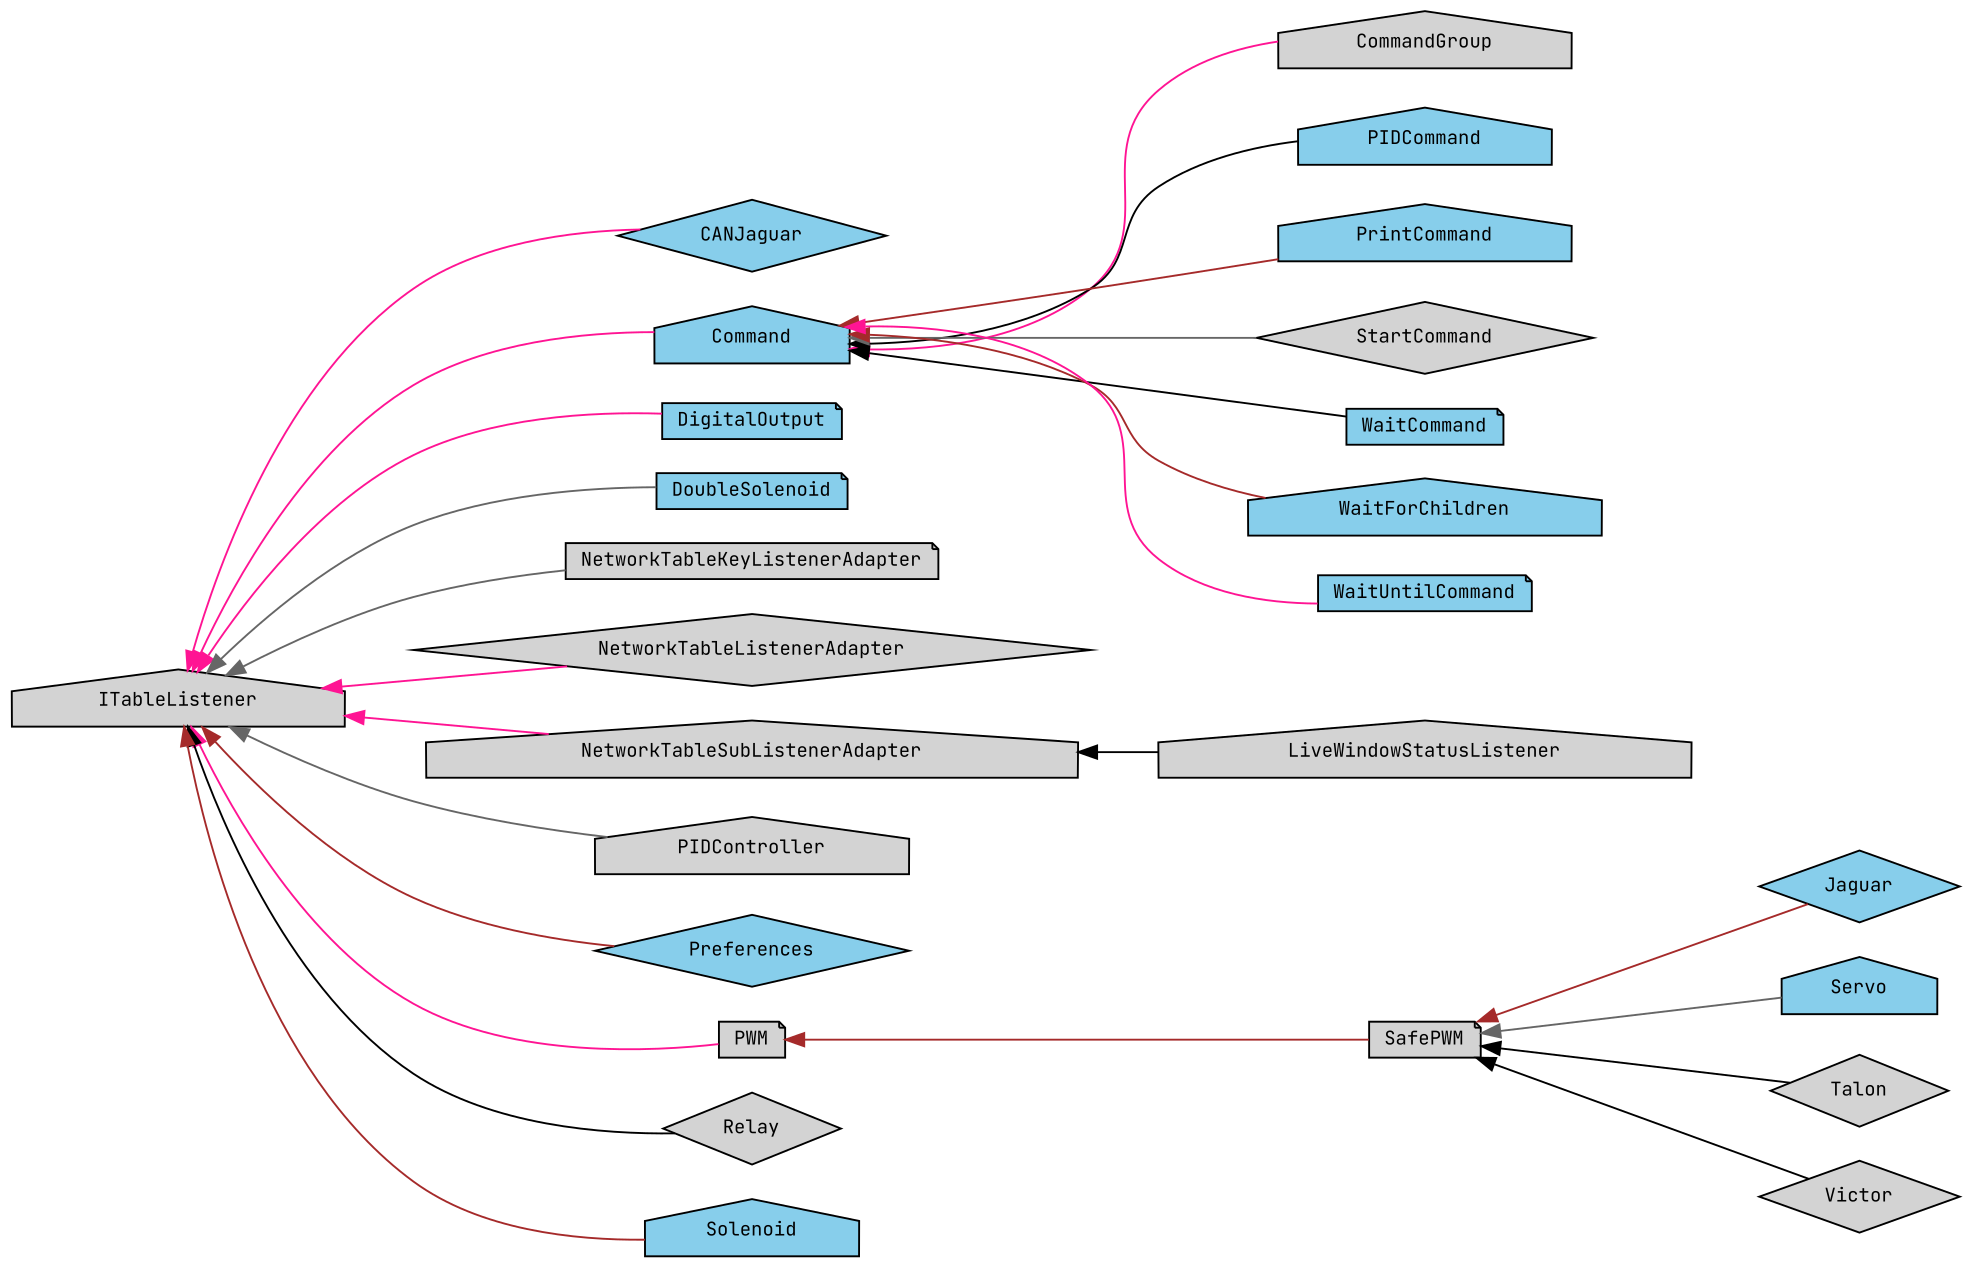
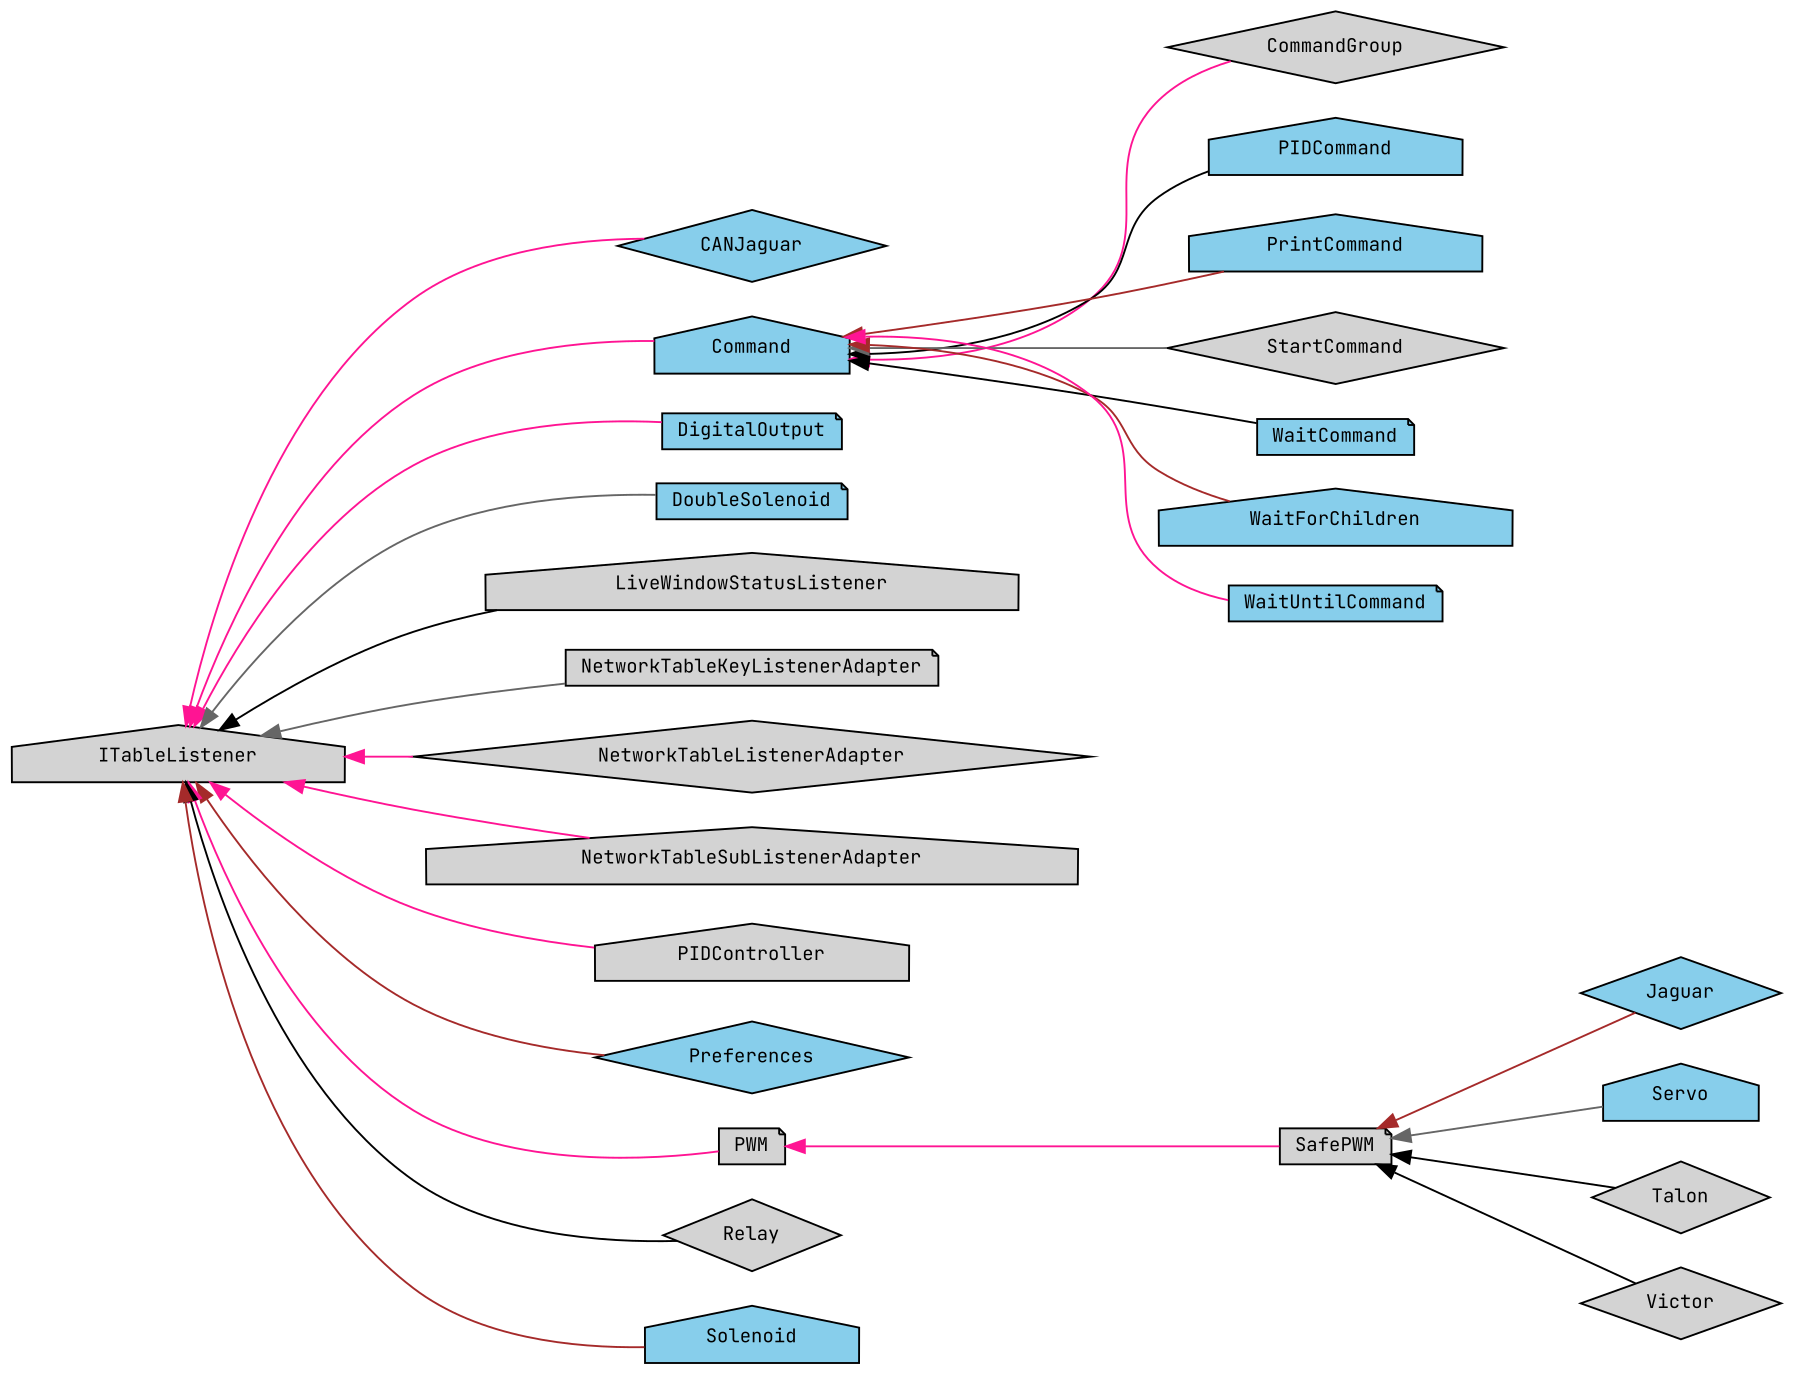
node "CommandGroup": shape house -> diamond
edge "LiveWindowStatusListener" -> "NetworkTableSubListenerAdapter": now "LiveWindowStatusListener" -> "ITableListener"
edge "PIDController" -> "ITableListener": color gray40 -> deeppink
edge "SafePWM" -> "PWM": color brown -> deeppink
